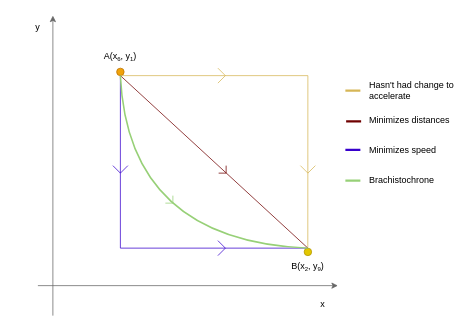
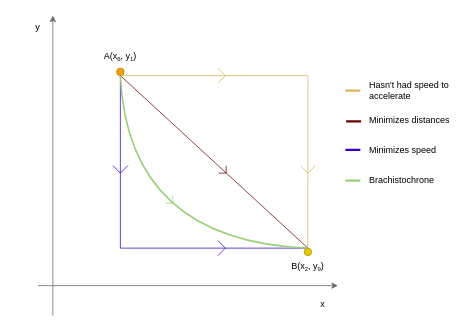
node "Hasn't had change to accelerate": label "Hasn't had change to accelerate" -> "Hasn't had speed to accelerate"
